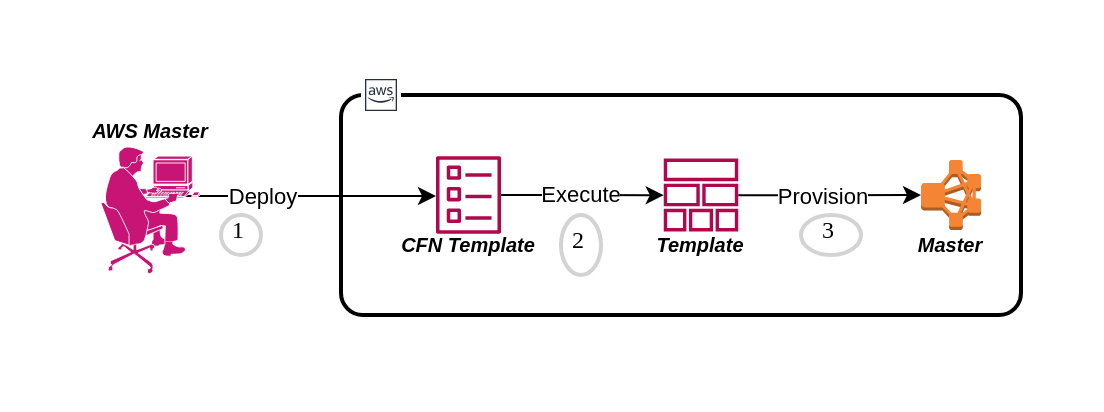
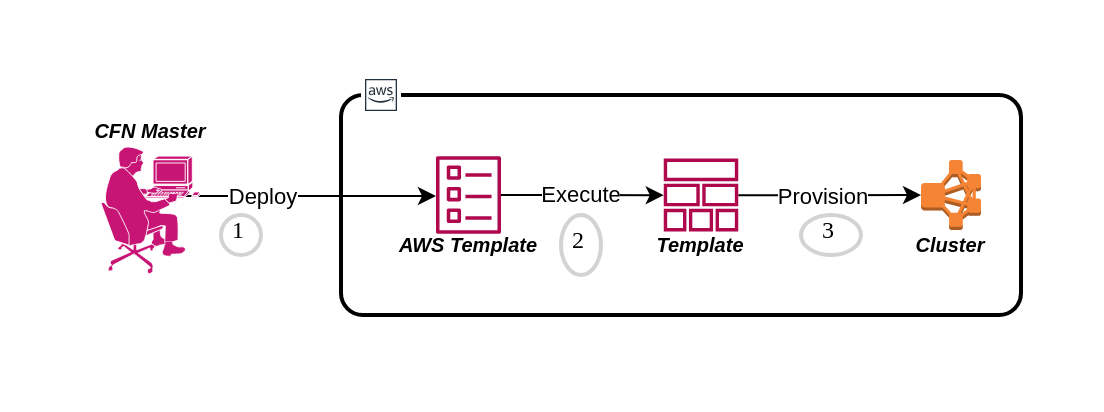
node "AWS Master": label "AWS Master" -> "CFN Master"
node "CFN Template": label "CFN Template" -> "AWS Template"
node "Master": label "Master" -> "Cluster"
